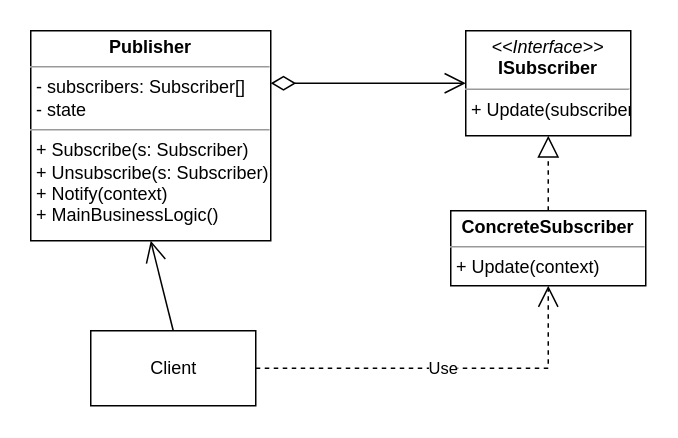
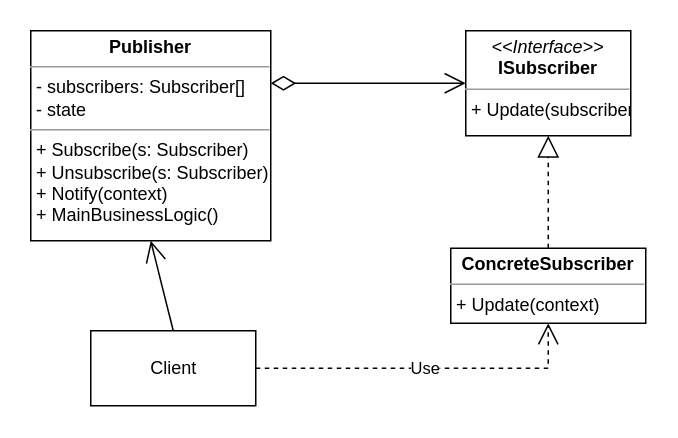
node "ConcreteSubscriber + Update(context)": moved (548, 248) -> (548, 286)
